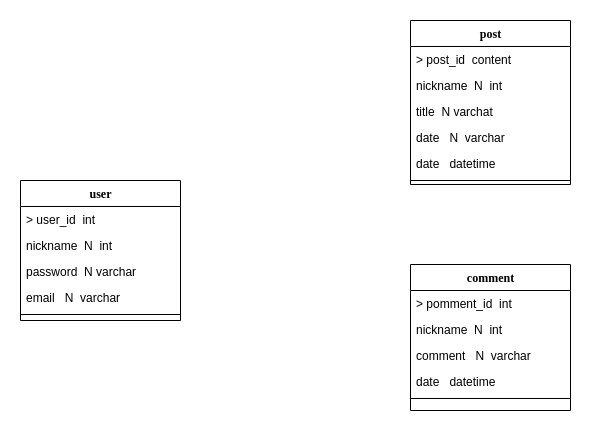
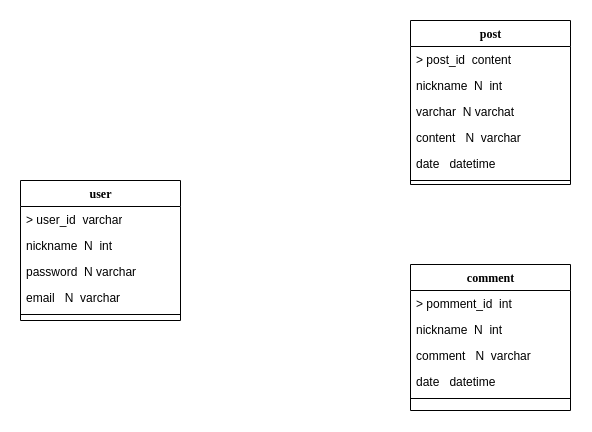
node "title N varchat": label "title N varchat" -> "varchar N varchat"
node "date N varchar": label "date N varchar" -> "content N varchar"
node "> user_id int": label "> user_id int" -> "> user_id varchar"
